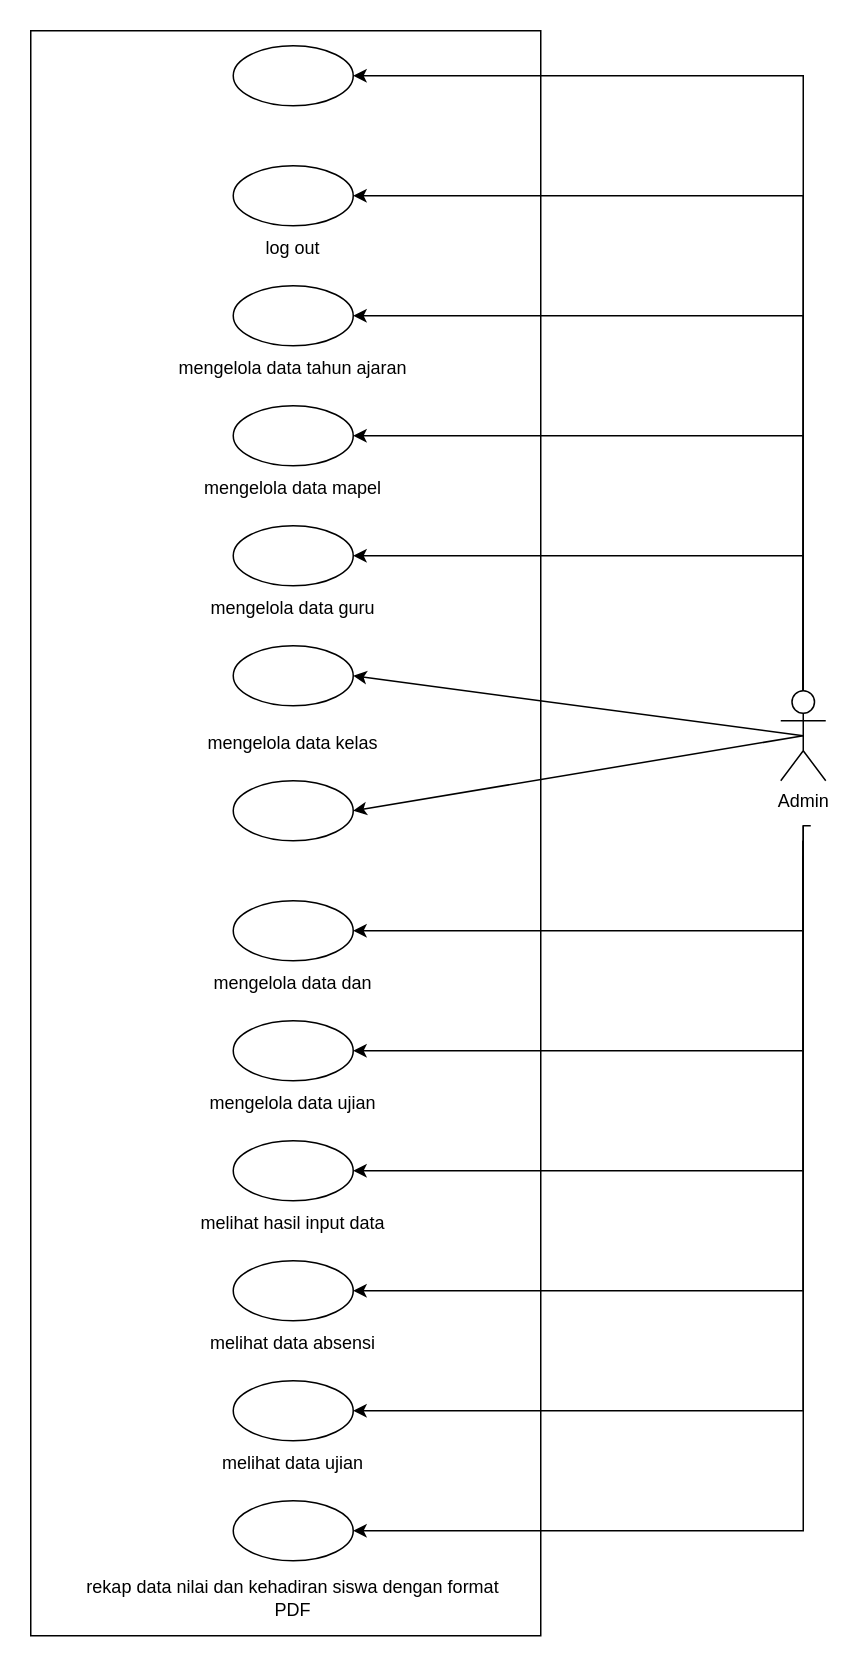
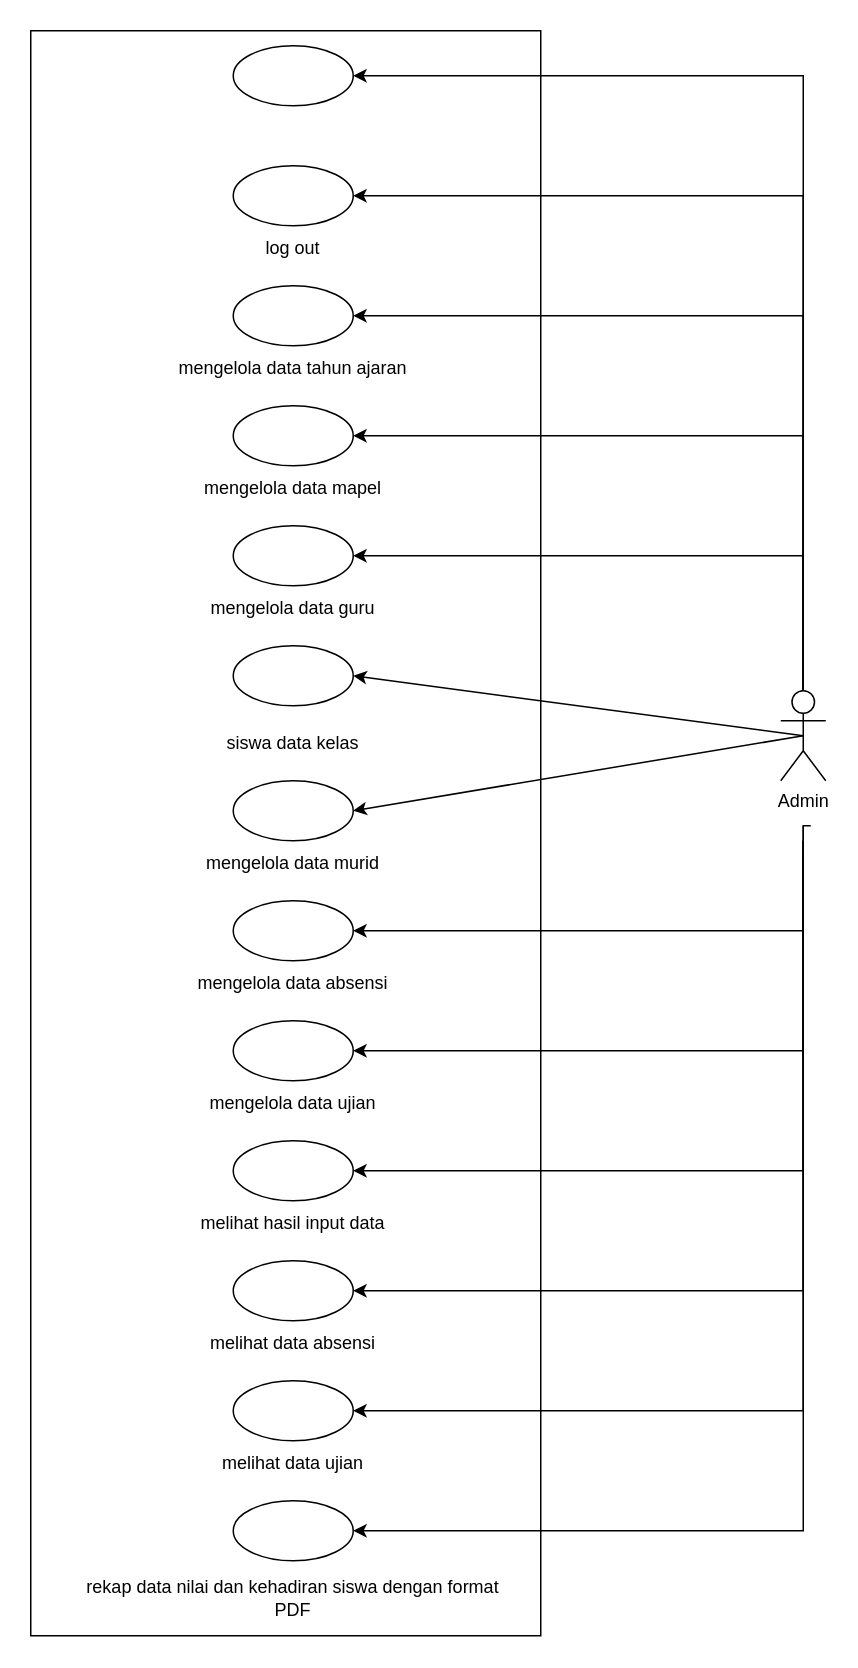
node "mengelola data kelas": label "mengelola data kelas" -> "siswa data kelas"
node "mengelola data murid": added
node "mengelola data dan": label "mengelola data dan" -> "mengelola data absensi"
